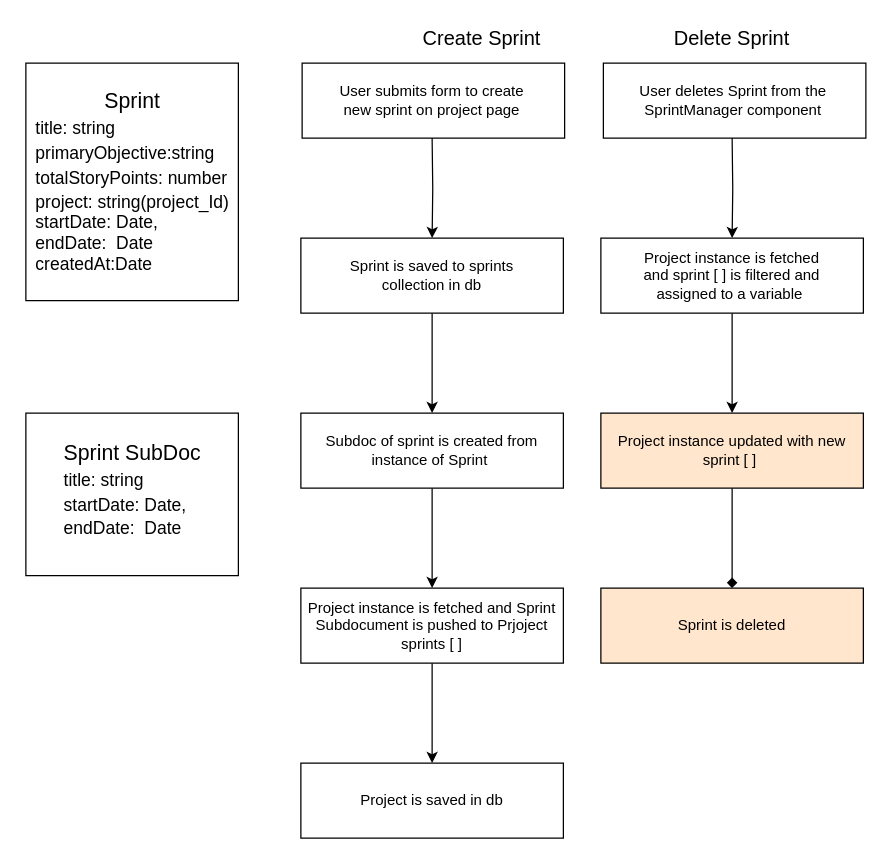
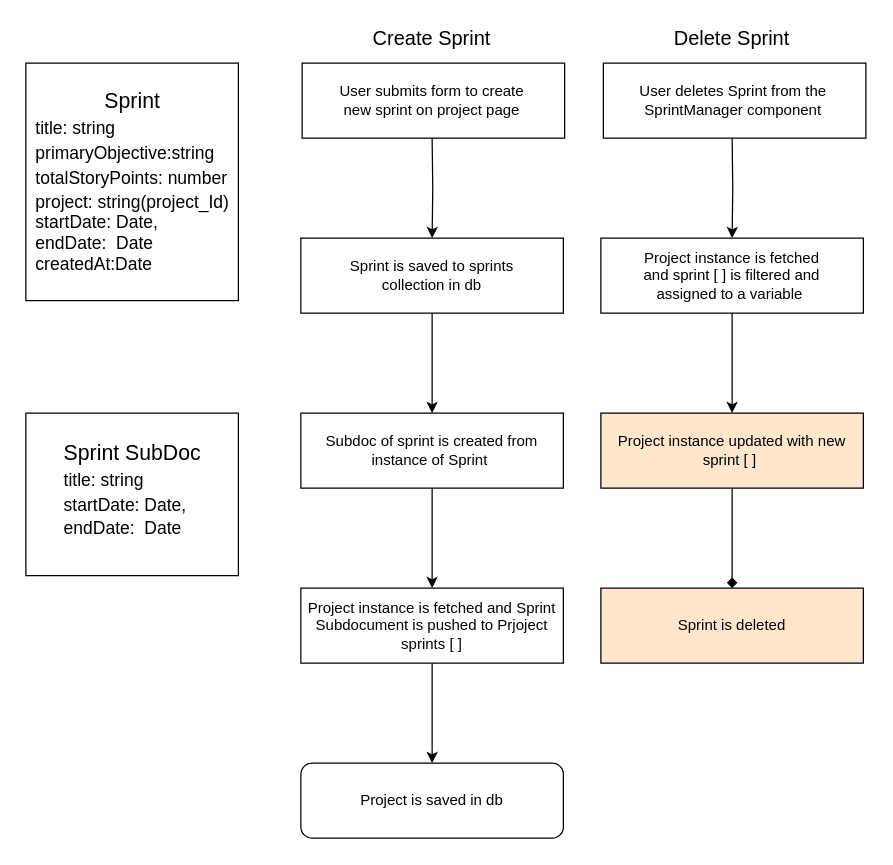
node "Create Sprint": moved (482, 38) -> (432, 38)
node "Project is saved in db": shape rectangle -> rounded rectangle
